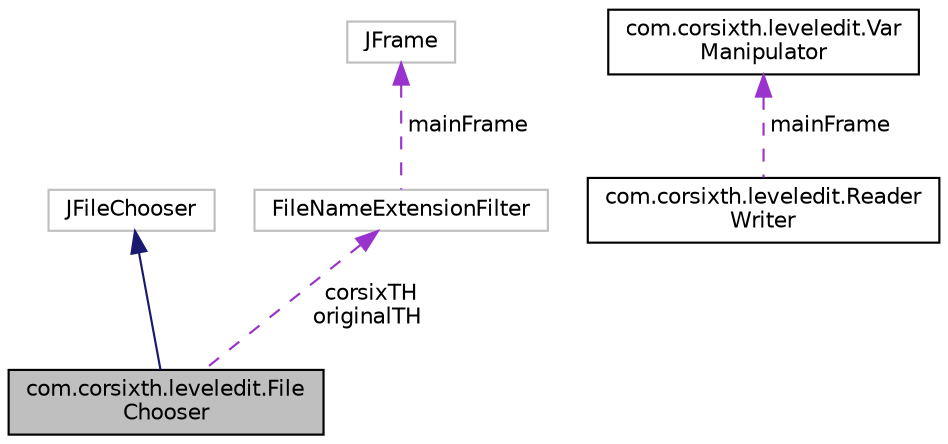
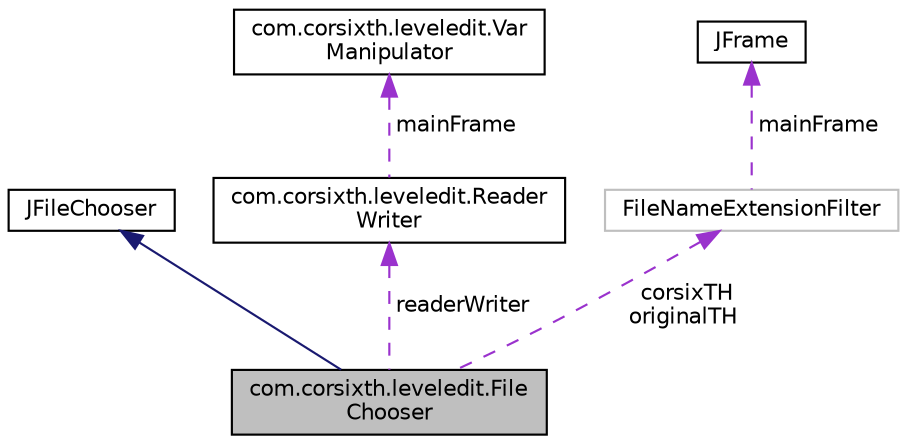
node "JFrame": color grey75 -> black
node "JFileChooser": color grey75 -> black
edge "com.corsixth.leveledit.File Chooser" -> "com.corsixth.leveledit.Reader Writer": added, label "readerWriter"
